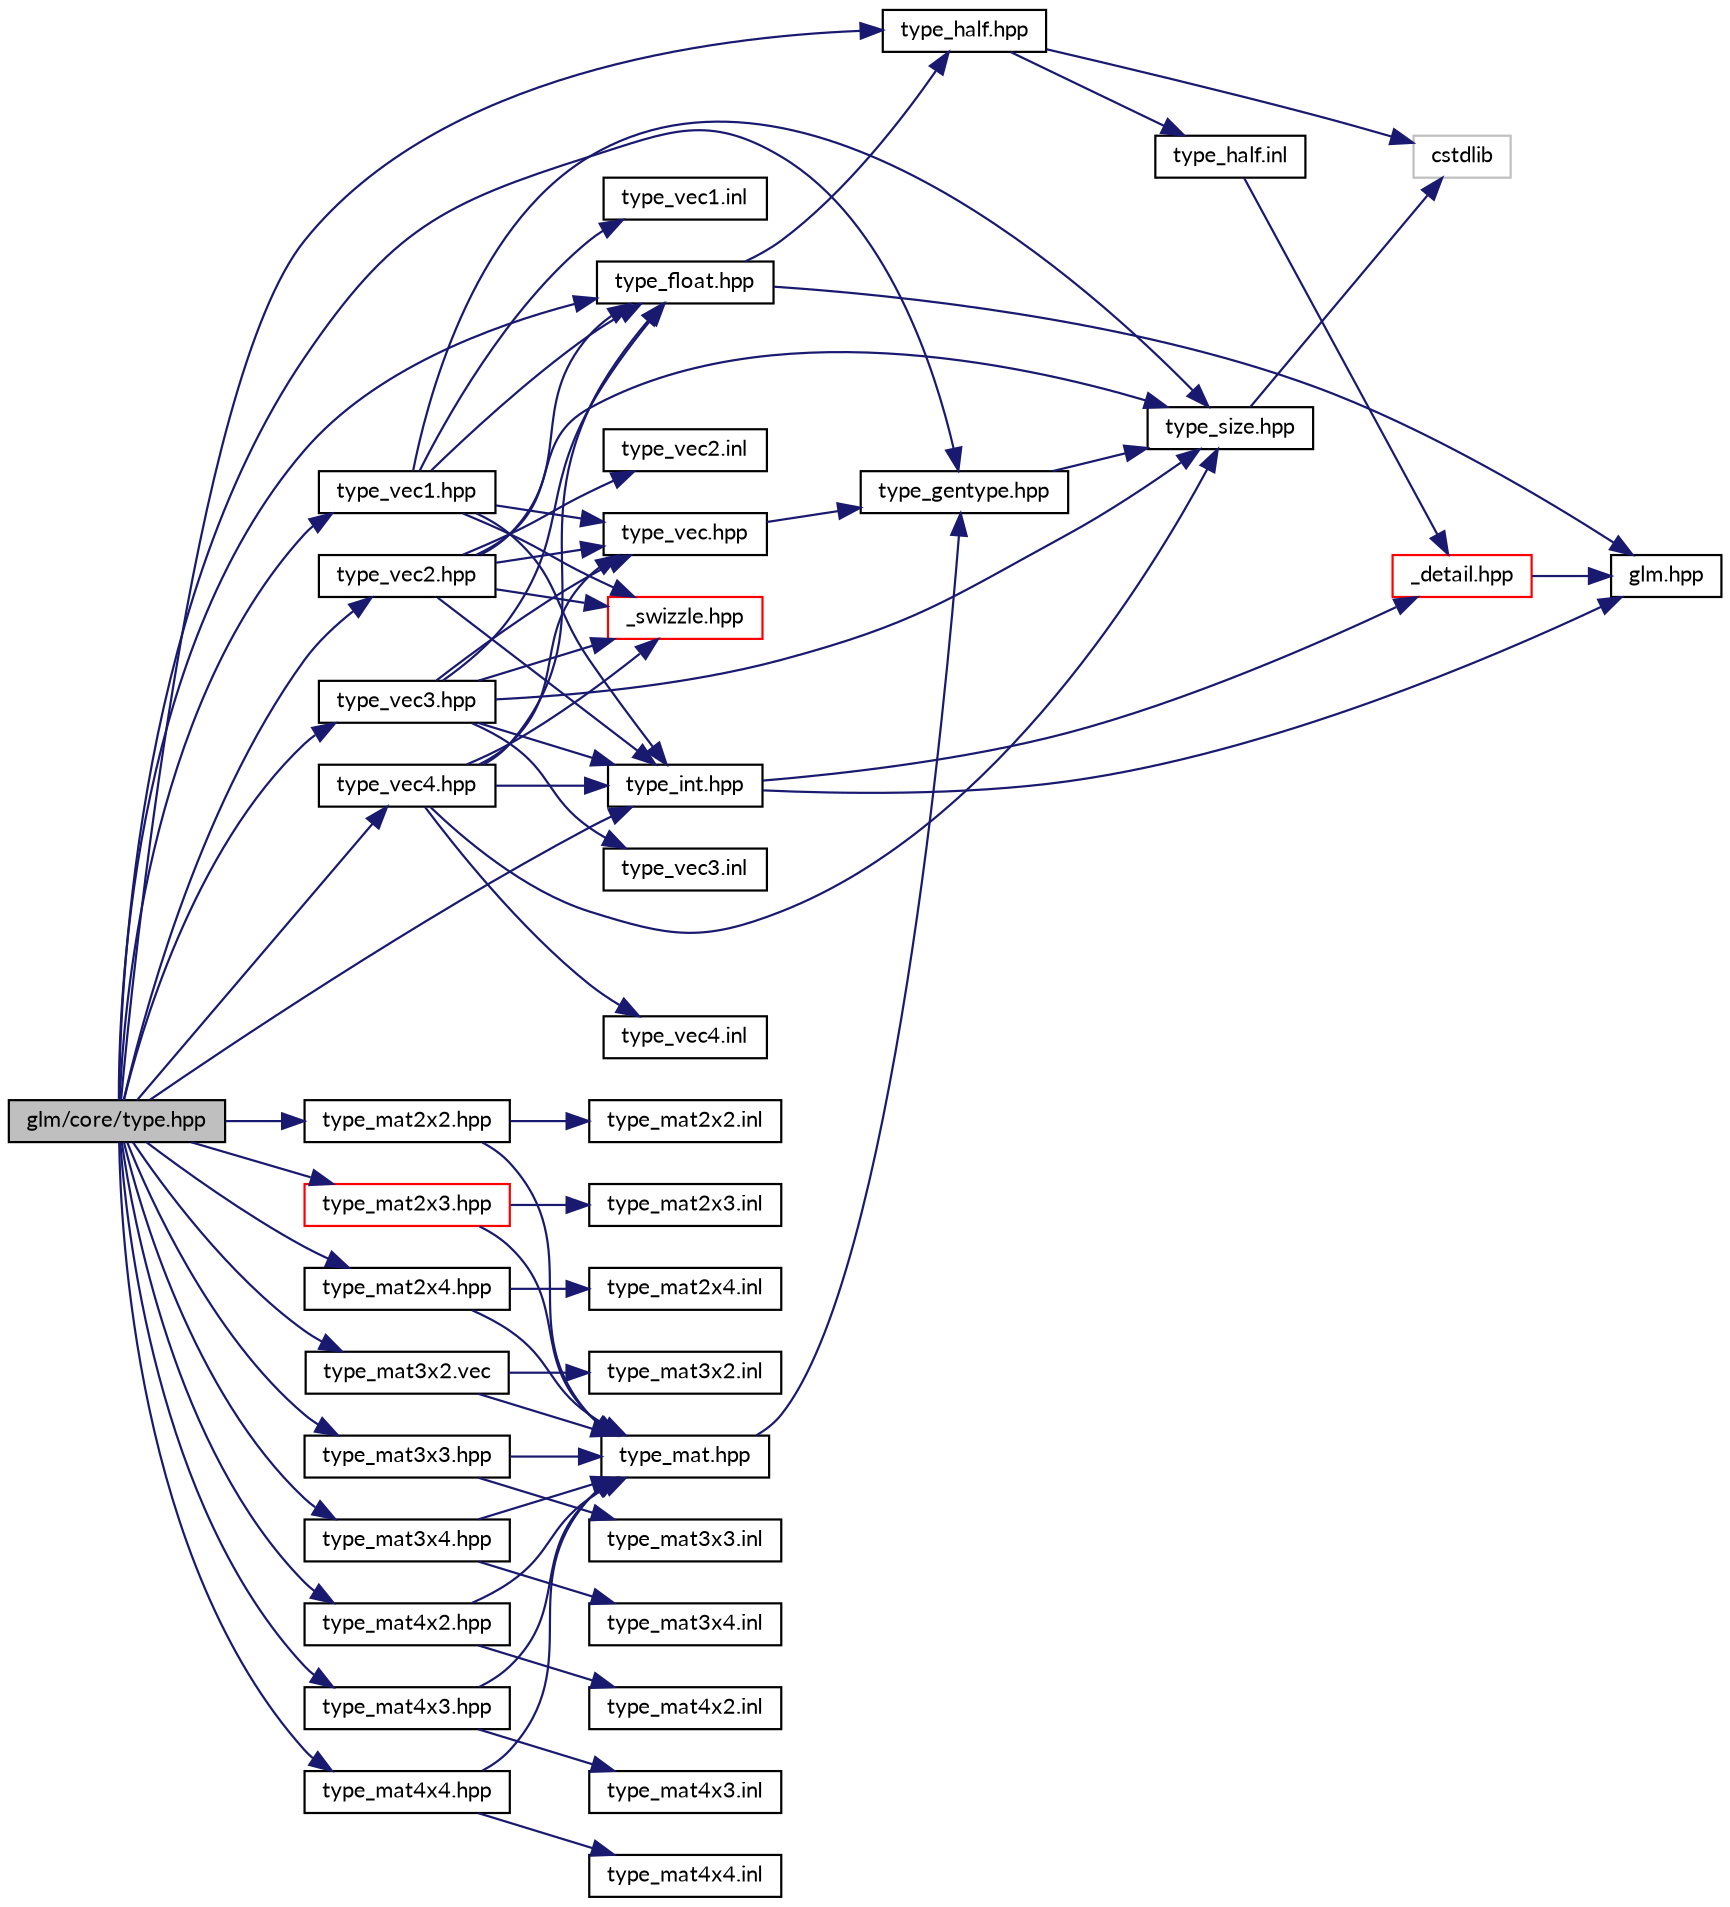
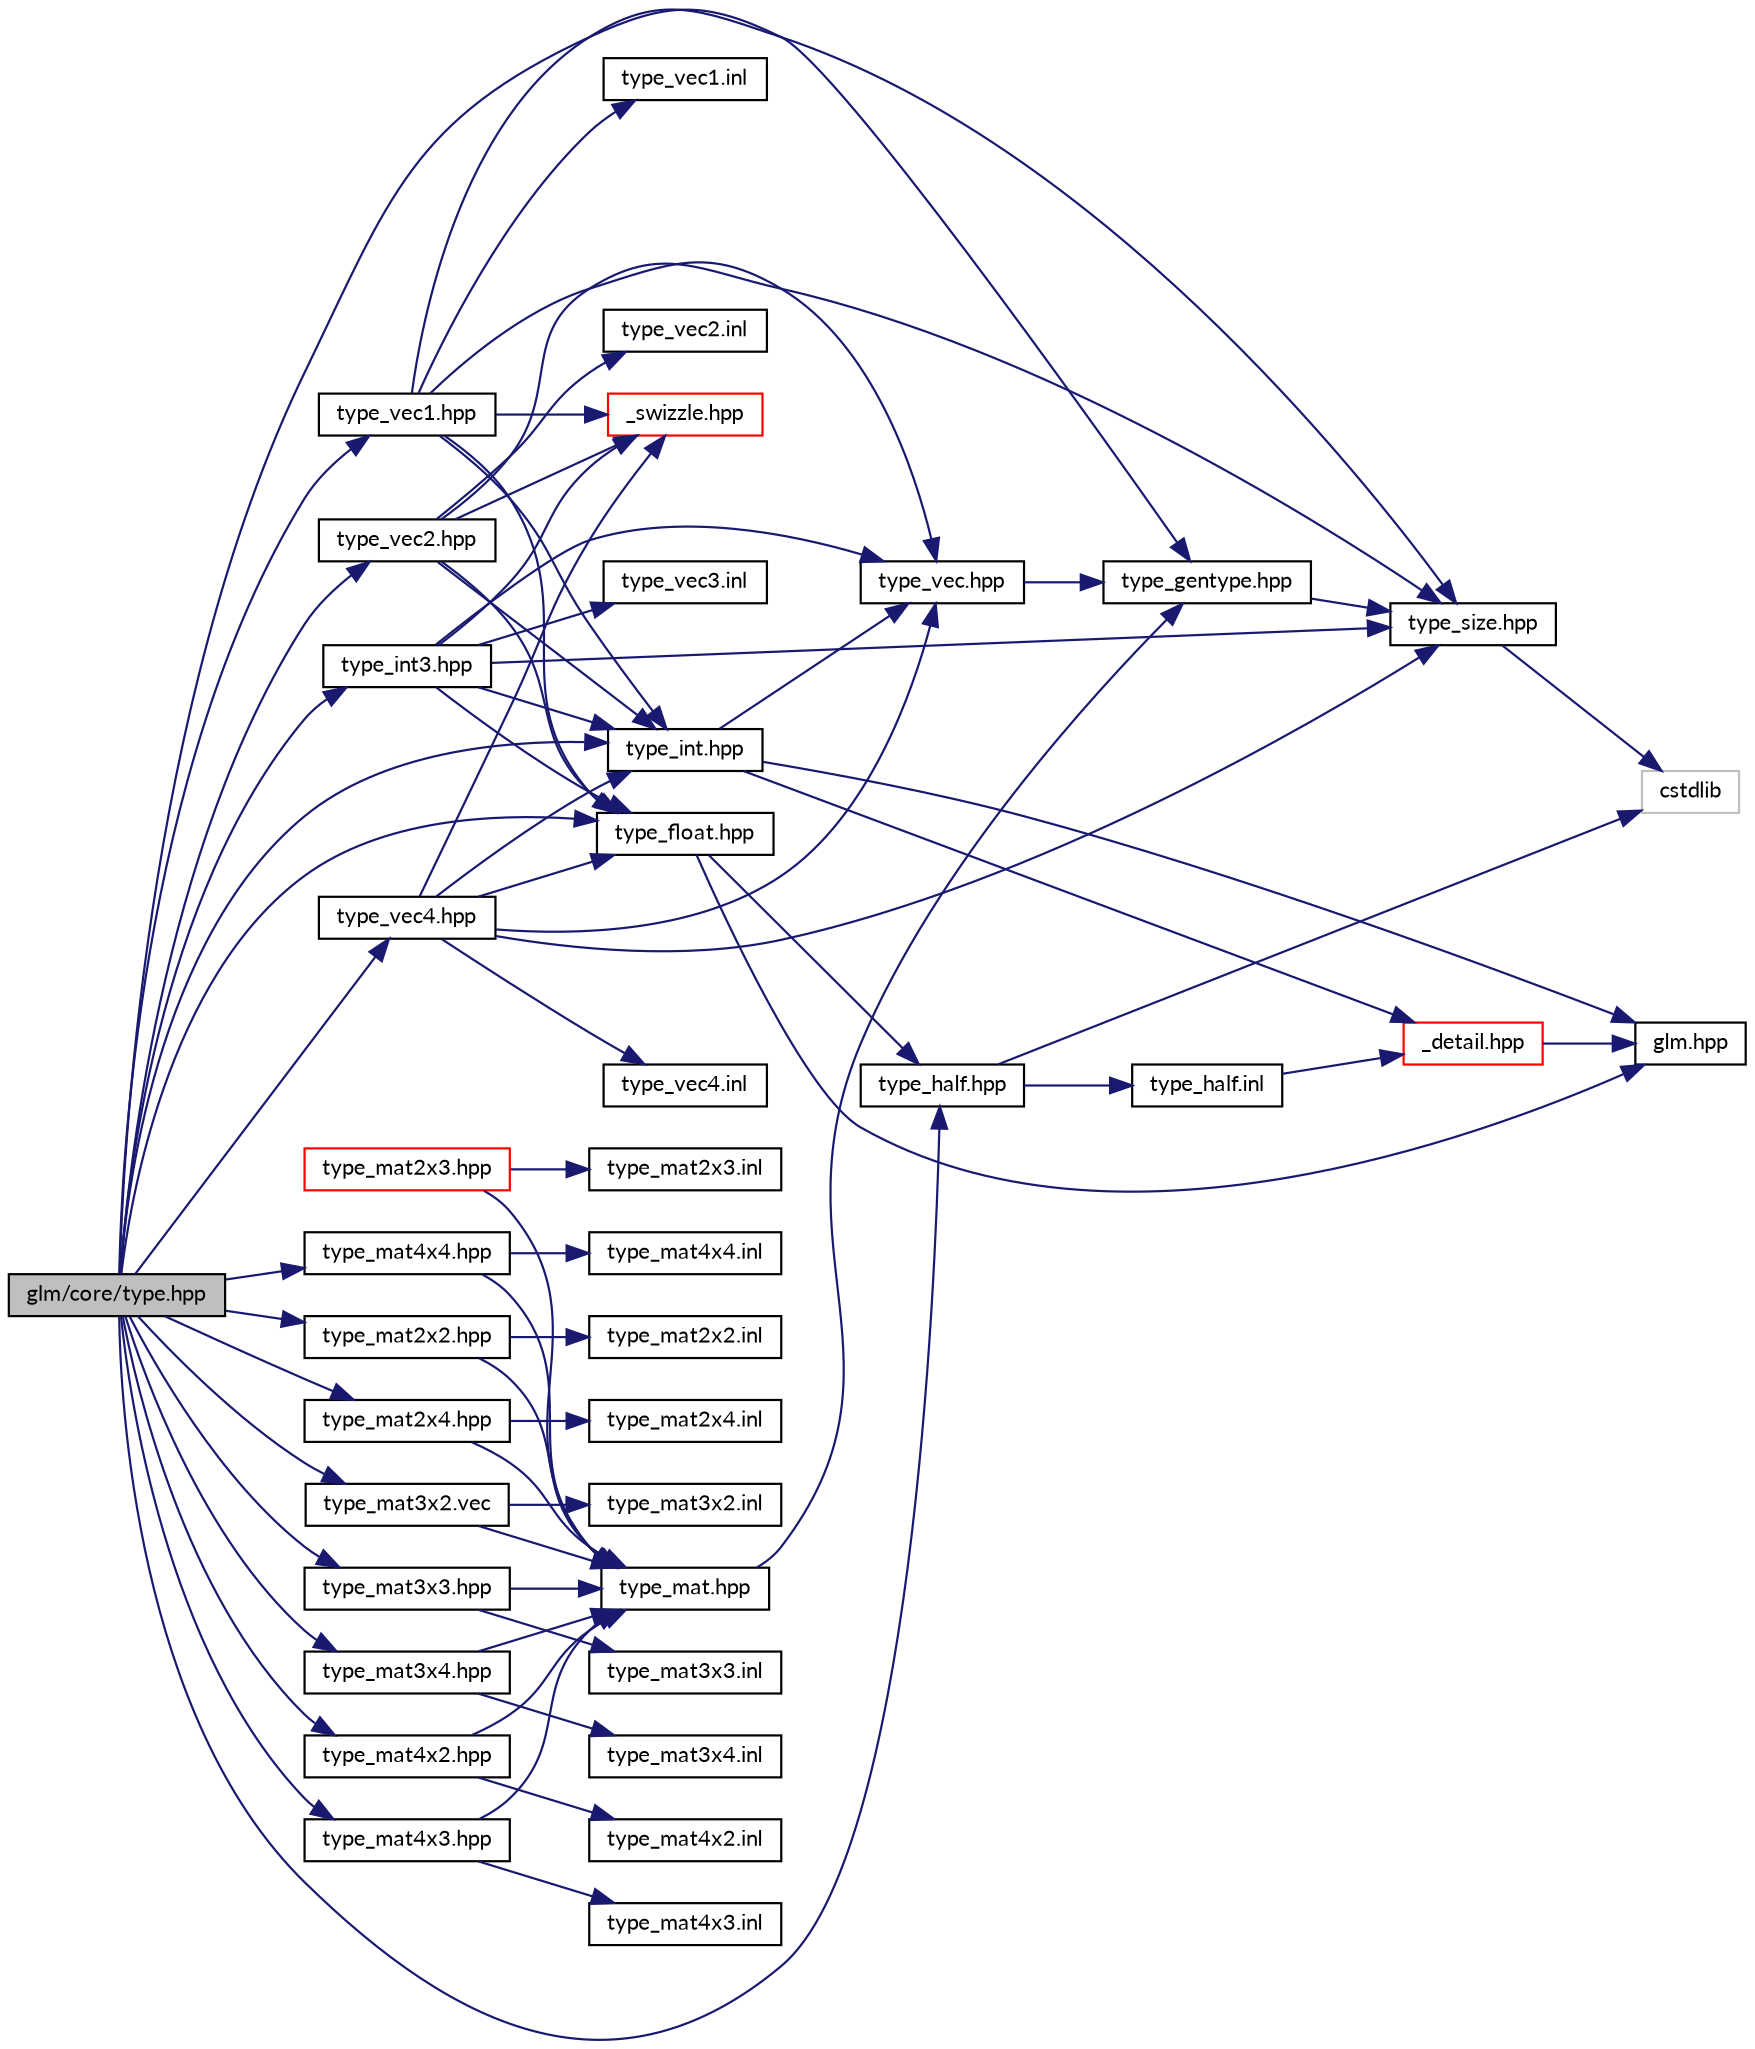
edge "type_vec2.hpp" -> "type_vec.hpp": now "type_int.hpp" -> "type_vec.hpp"
node "type_vec3.hpp": label "type_vec3.hpp" -> "type_int3.hpp"
edge "glm/core/type.hpp" -> "type_mat2x3.hpp": removed
